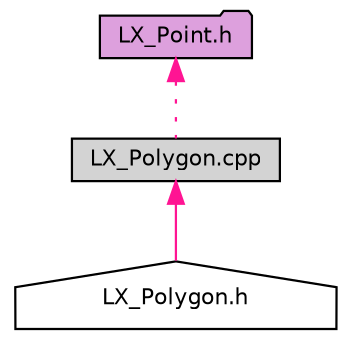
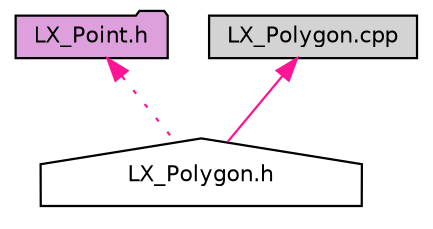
edge "LX_Polygon.cpp" -> "LX_Point.h": now "LX_Polygon.h" -> "LX_Point.h"
